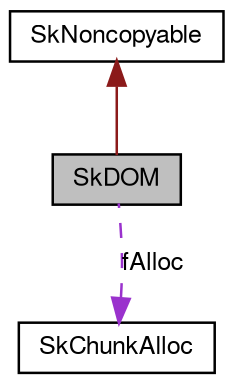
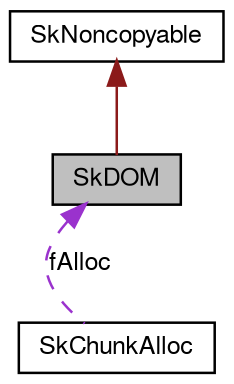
edge "SkDOM" -> "SkChunkAlloc": reversed
